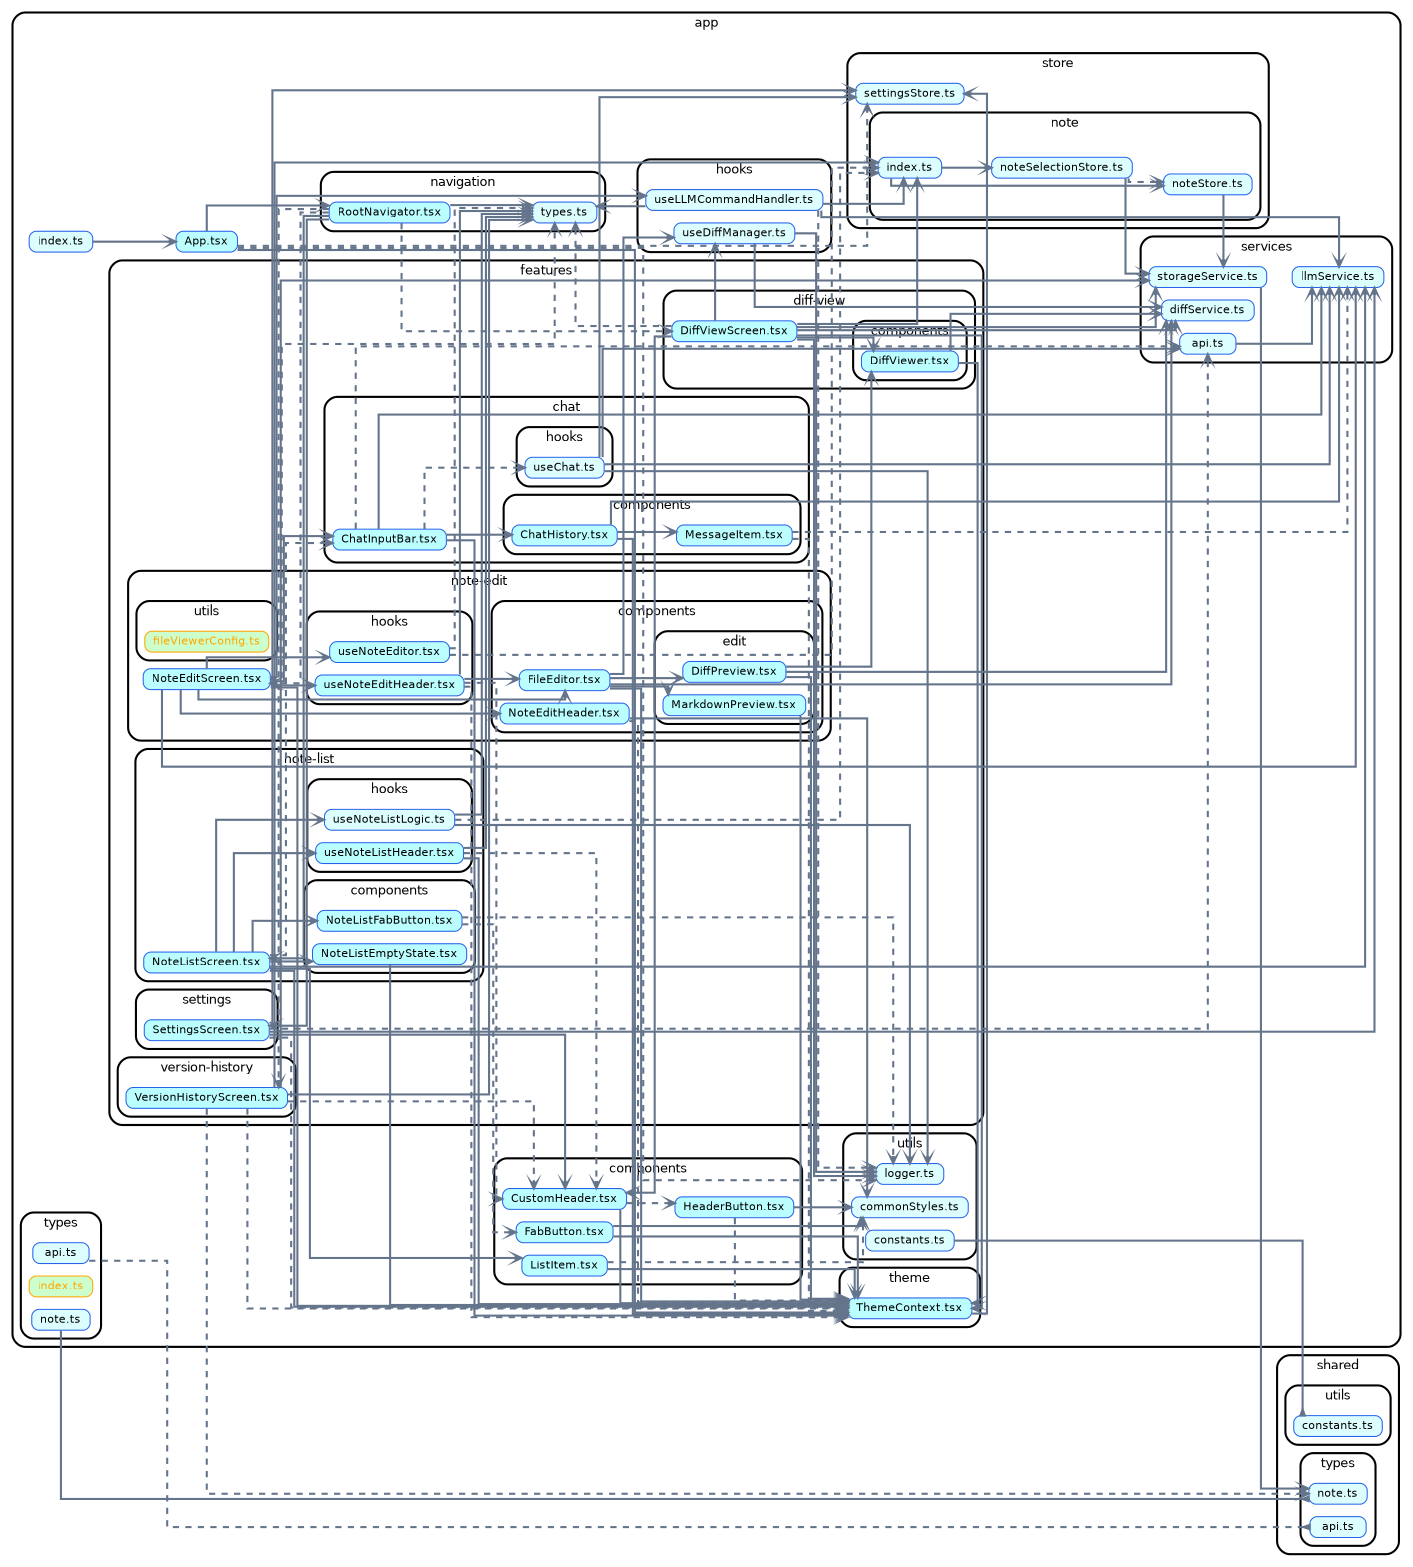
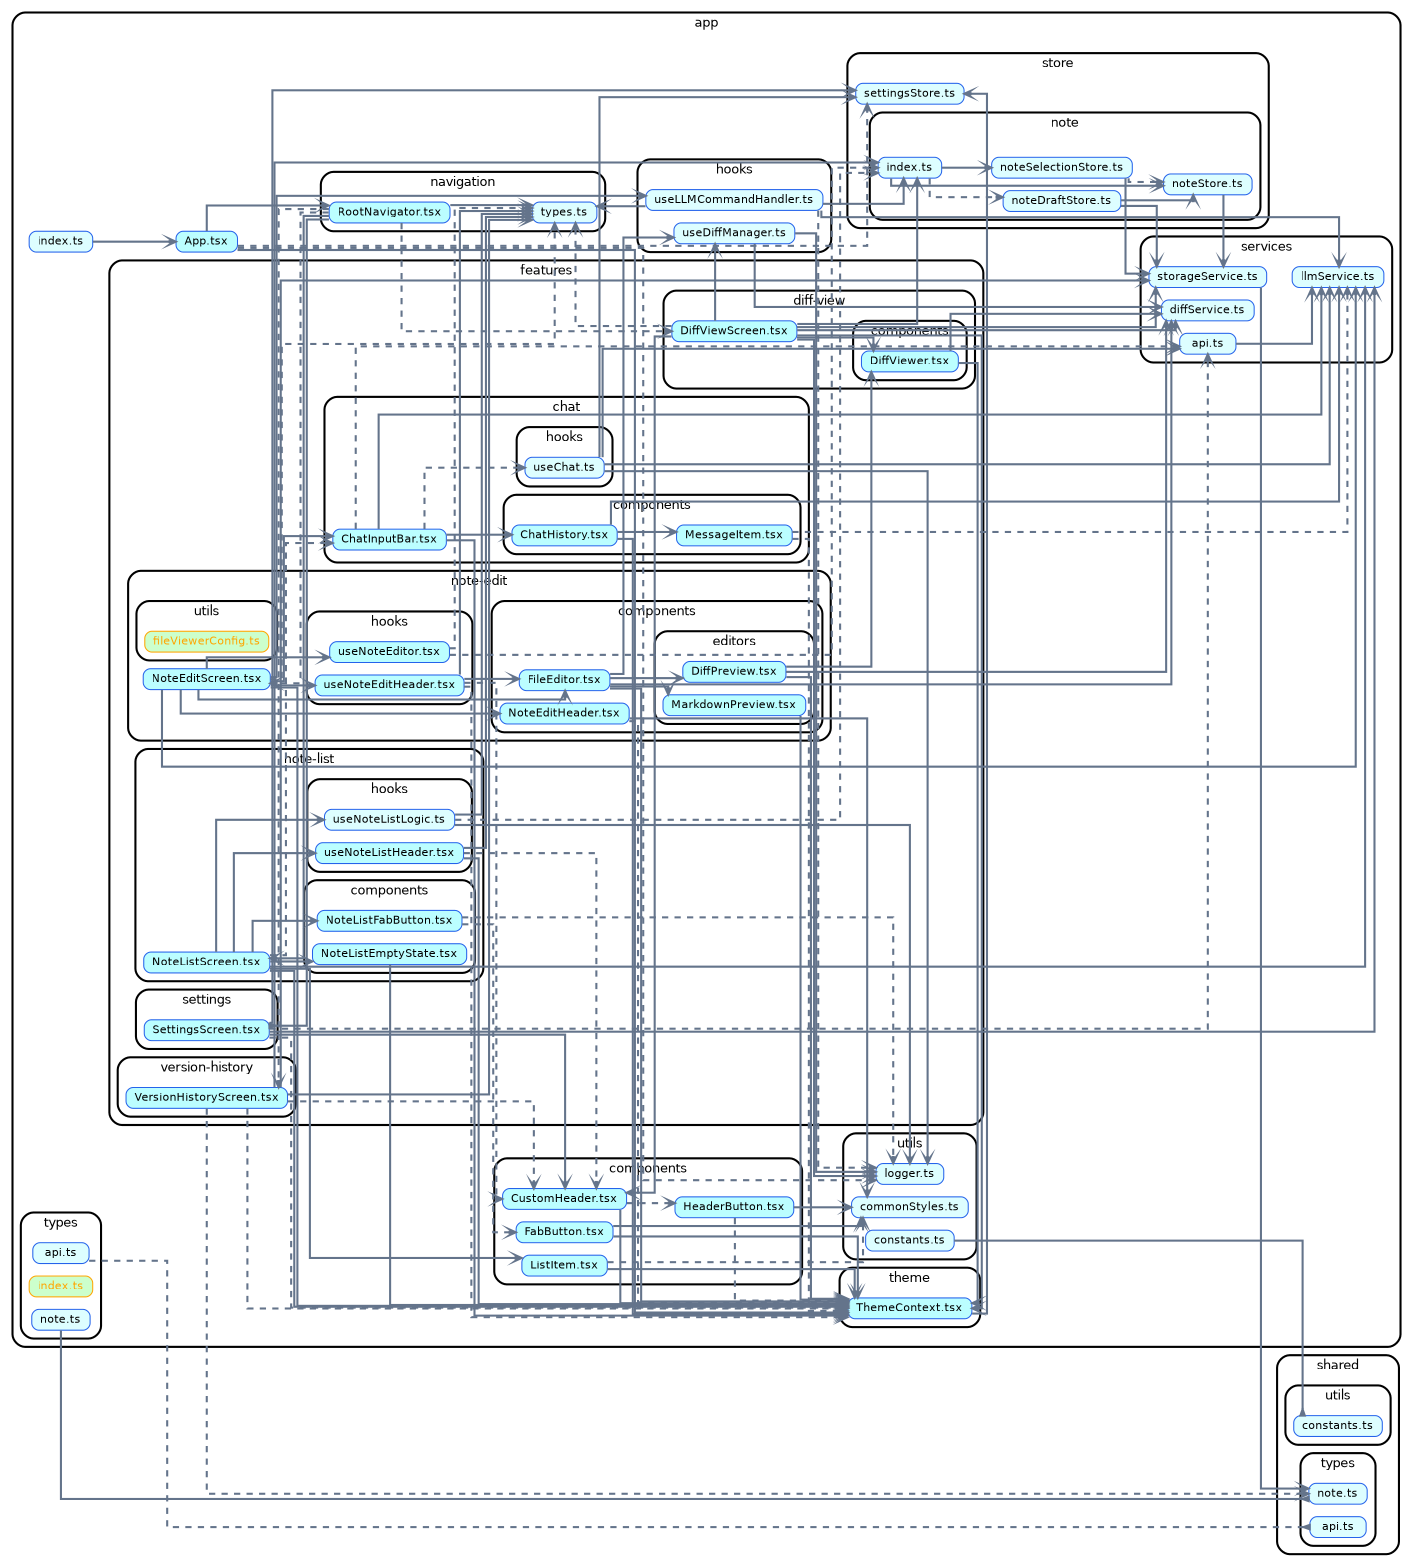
node "noteDraftStore.ts": added
edge "RootNavigator.tsx" -> "SettingsScreen.tsx": arrowhead vee -> inv
cluster "edit": label "edit" -> "editors"
